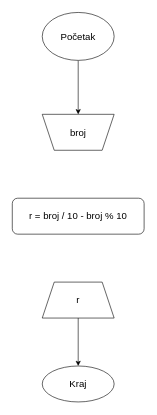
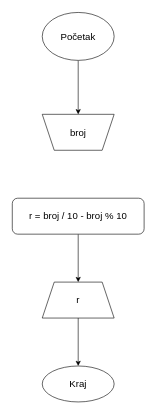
edge "r = broj / 10 - broj % 10" -> "r": added
